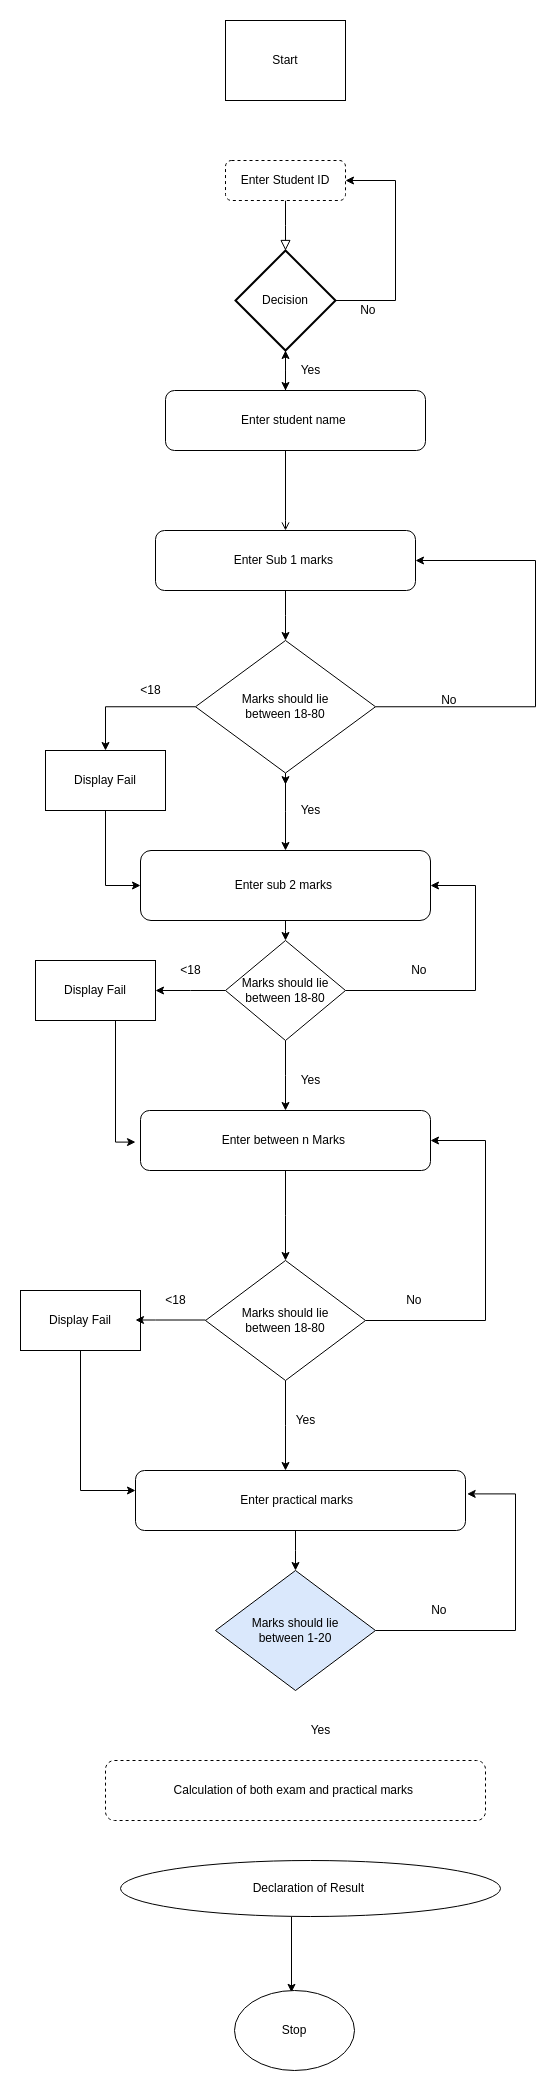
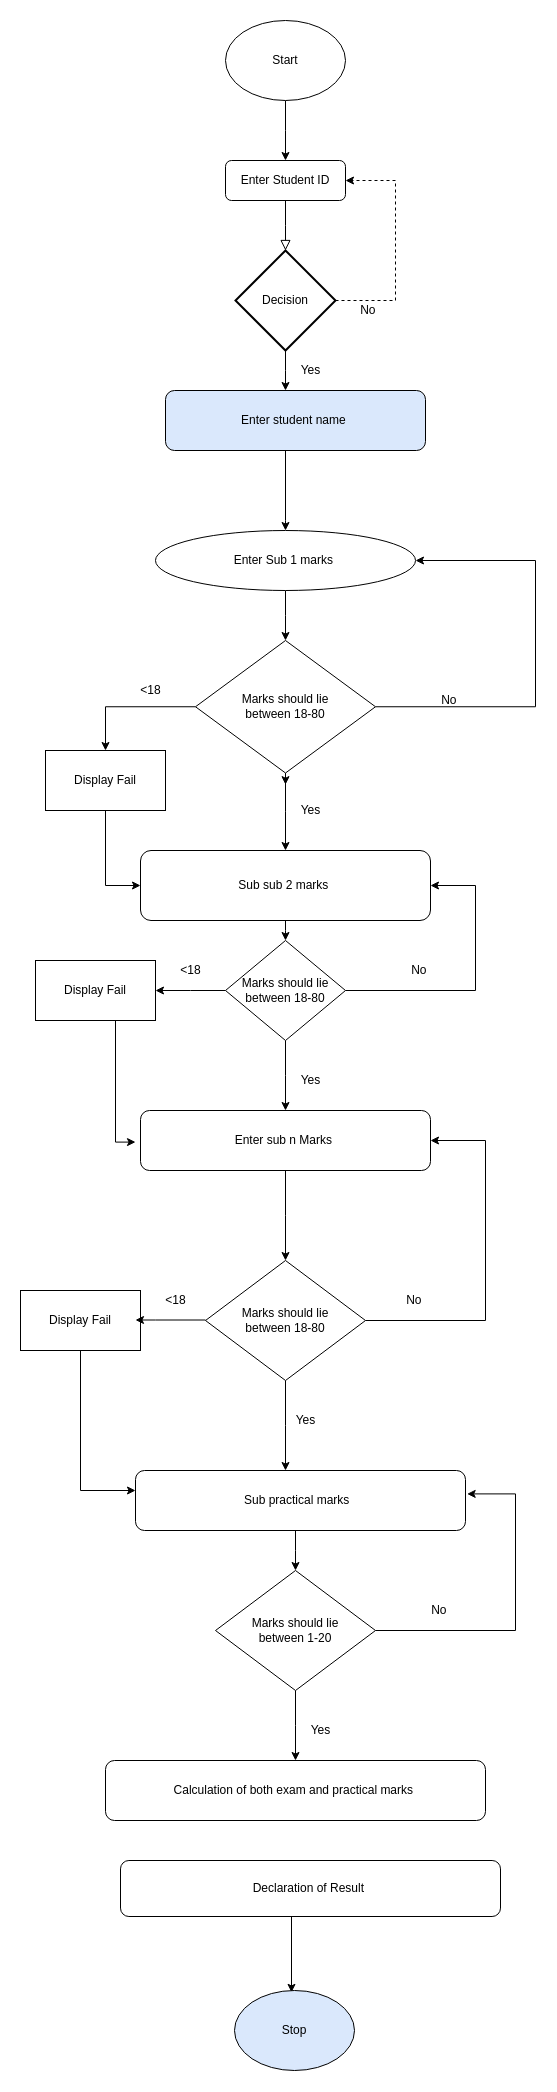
node "Start": shape rectangle -> ellipse
edge "Start" -> "Enter Student ID": added
node "Enter Student ID": style dashed -> solid
edge "Decision" -> "Enter Student ID": style solid -> dashed
edge "Enter student name" -> "Decision": removed
node "Enter student name": fillcolor #ffffff -> #dae8fc
edge "Enter student name" -> "Enter Sub 1 marks": arrowhead open -> classic
node "Enter Sub 1 marks": shape rounded rectangle -> ellipse
node "Enter sub 2 marks": label "Enter sub 2 marks" -> "Sub sub 2 marks"
node "Enter between n Marks": label "Enter between n Marks" -> "Enter sub n Marks"
node "Enter practical marks": label "Enter practical marks" -> "Sub practical marks"
node "Marks should lie between 1-20": fillcolor #dae8fc -> #ffffff
edge "Marks should lie between 1-20" -> "Calculation of both exam and practical marks": added
node "Calculation of both exam and practical marks": style dashed -> solid
node "Declaration of Result": shape ellipse -> rounded rectangle
node "Stop": fillcolor #ffffff -> #dae8fc
